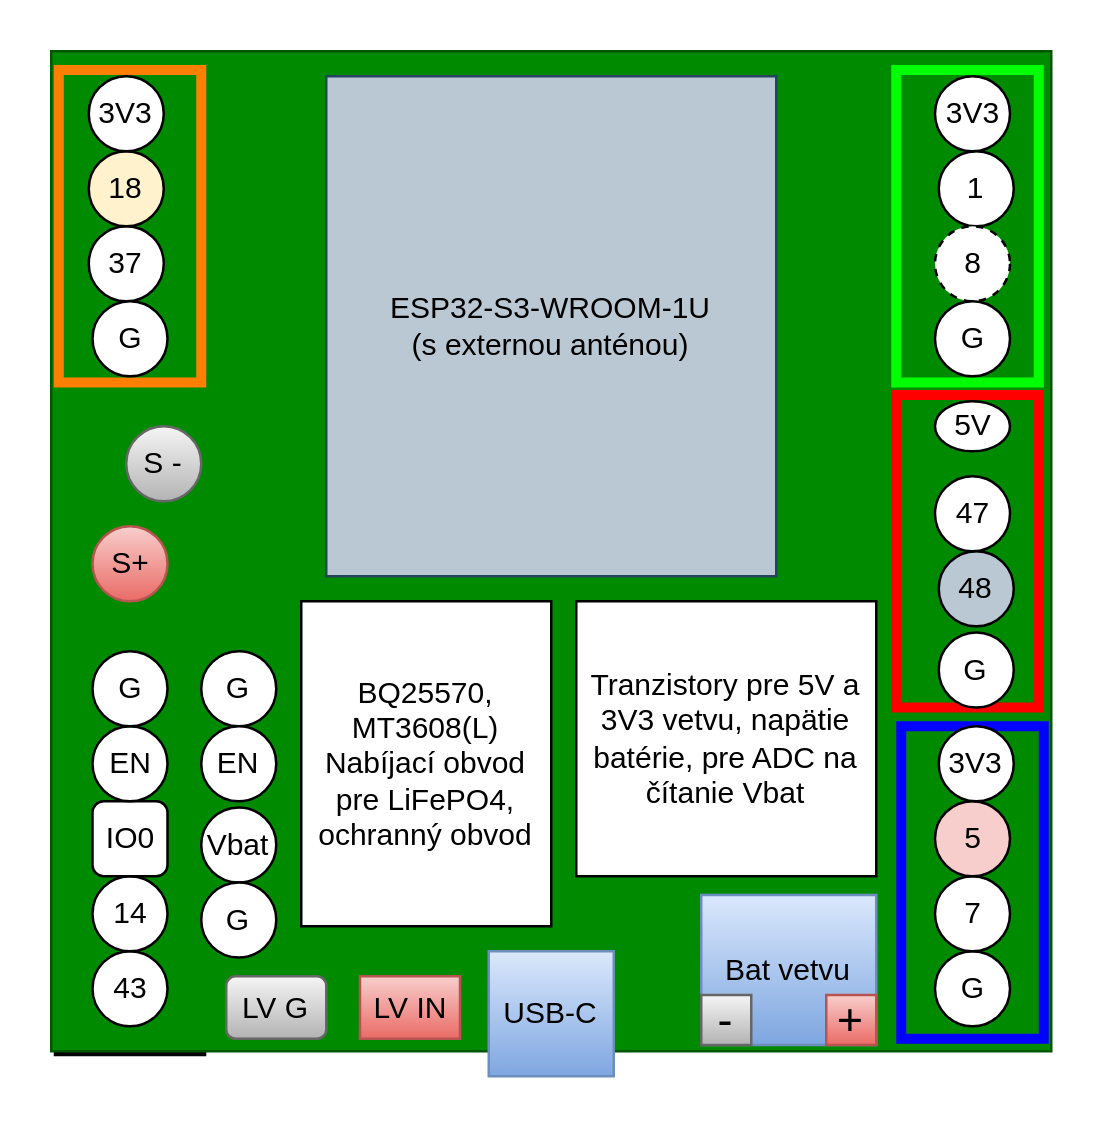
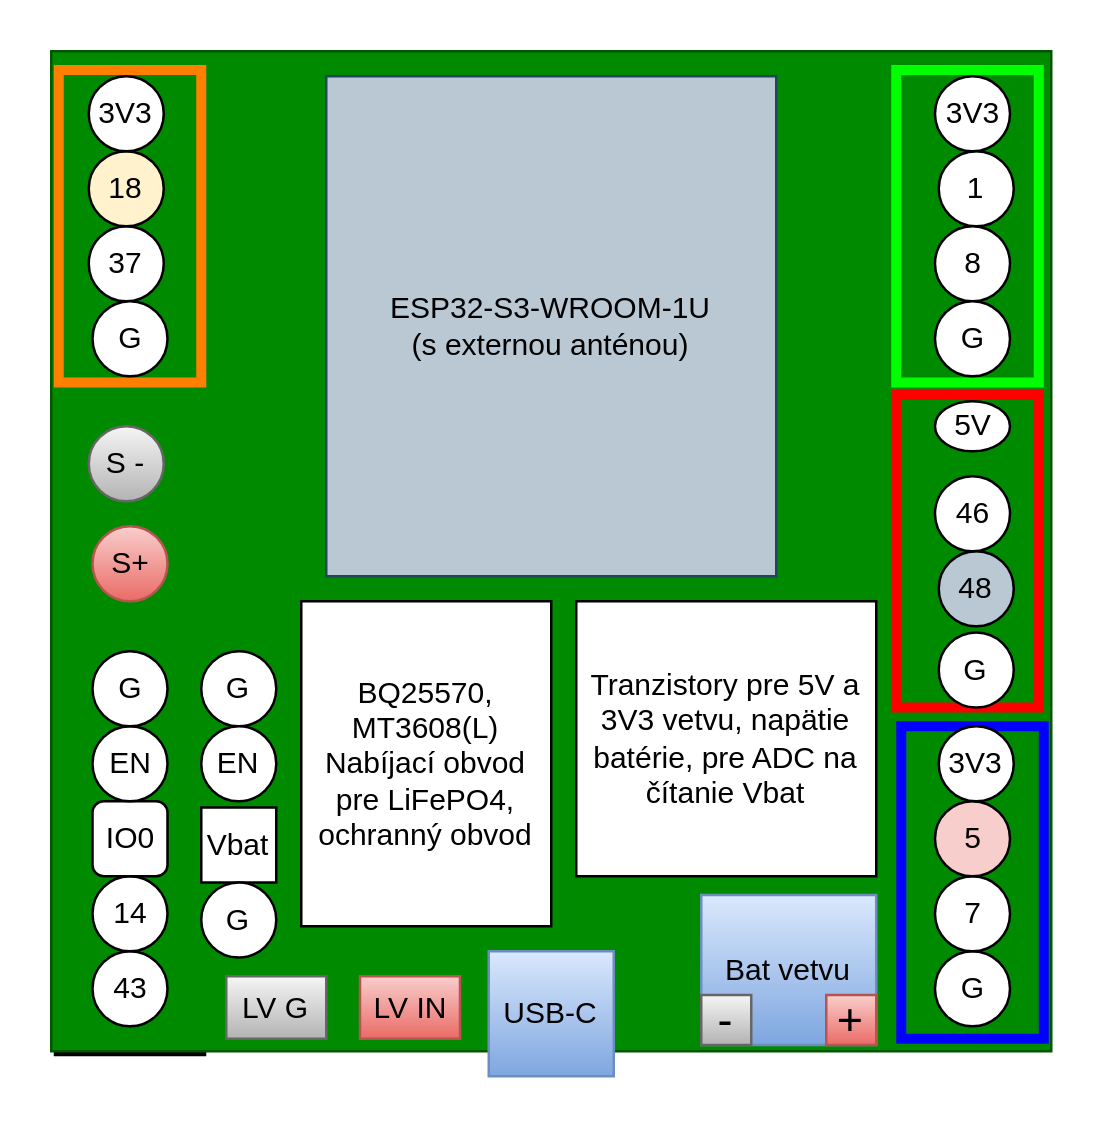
node "8": style dashed -> solid
node "S -": moved (164, 464) -> (126, 464)
node "47": label "47" -> "46"
node "Vbat": shape ellipse -> rectangle
node "LV G": shape rounded rectangle -> rectangle
